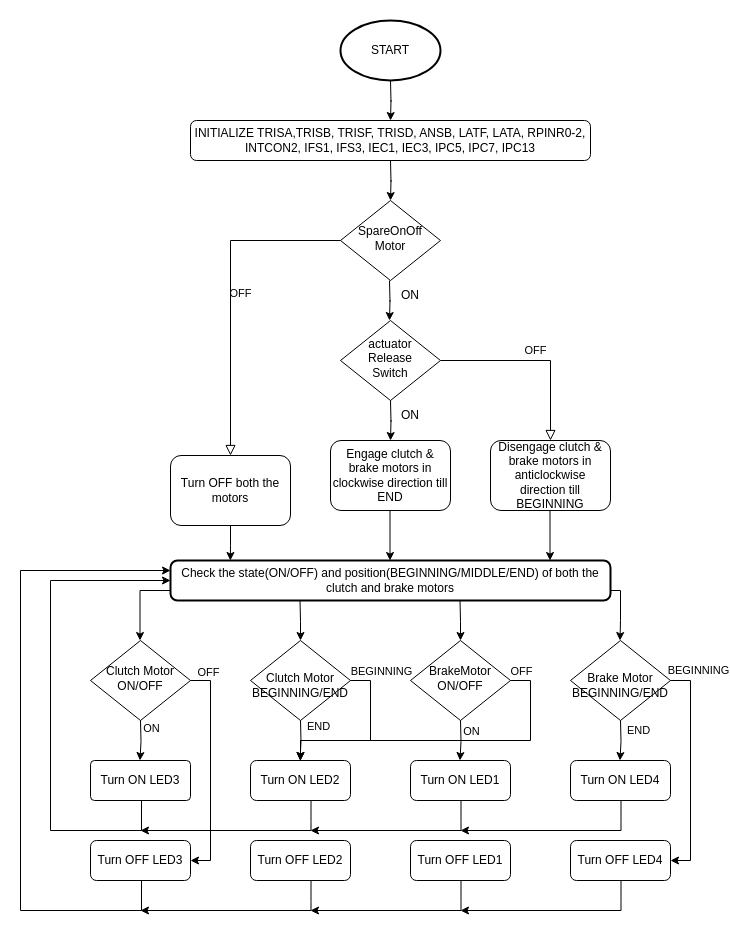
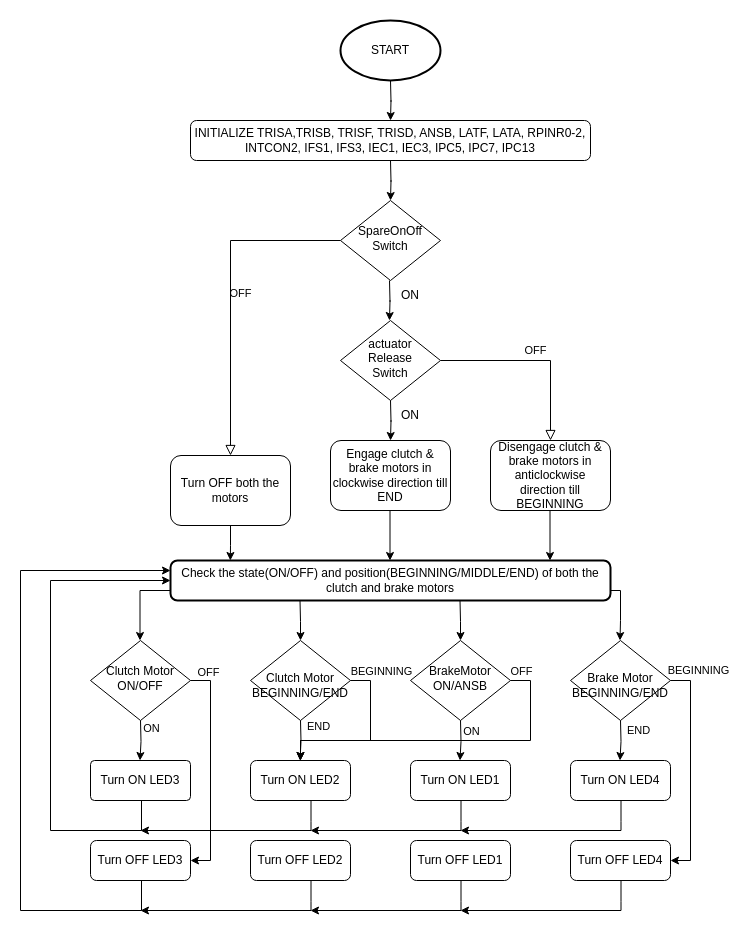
node "SpareOnOff Motor": label "SpareOnOff Motor" -> "SpareOnOff Switch"
node "BrakeMotor ON/OFF": label "BrakeMotor ON/OFF" -> "BrakeMotor ON/ANSB"
